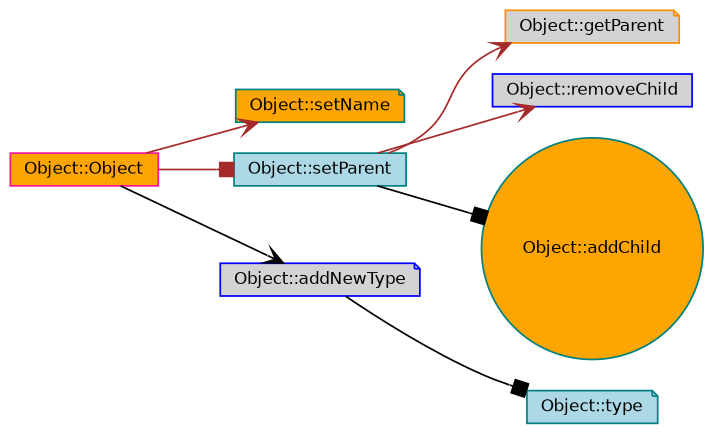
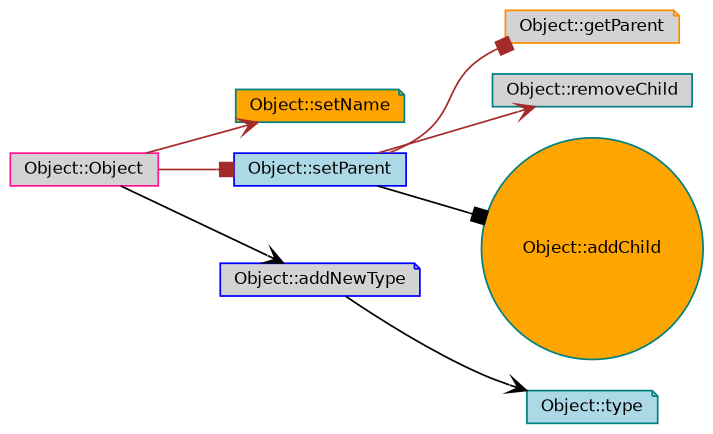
node "Object::removeChild": color blue -> teal
edge "Object::setParent" -> "Object::getParent": arrowhead vee -> box
node "Object::Object": fillcolor orange -> lightgrey
node "Object::setParent": color teal -> blue
edge "Object::addNewType" -> "Object::type": arrowhead box -> vee
